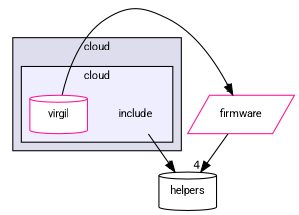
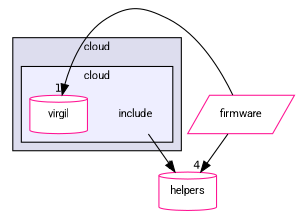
edge "virgil" -> "firmware": reversed
node "helpers": color black -> deeppink
